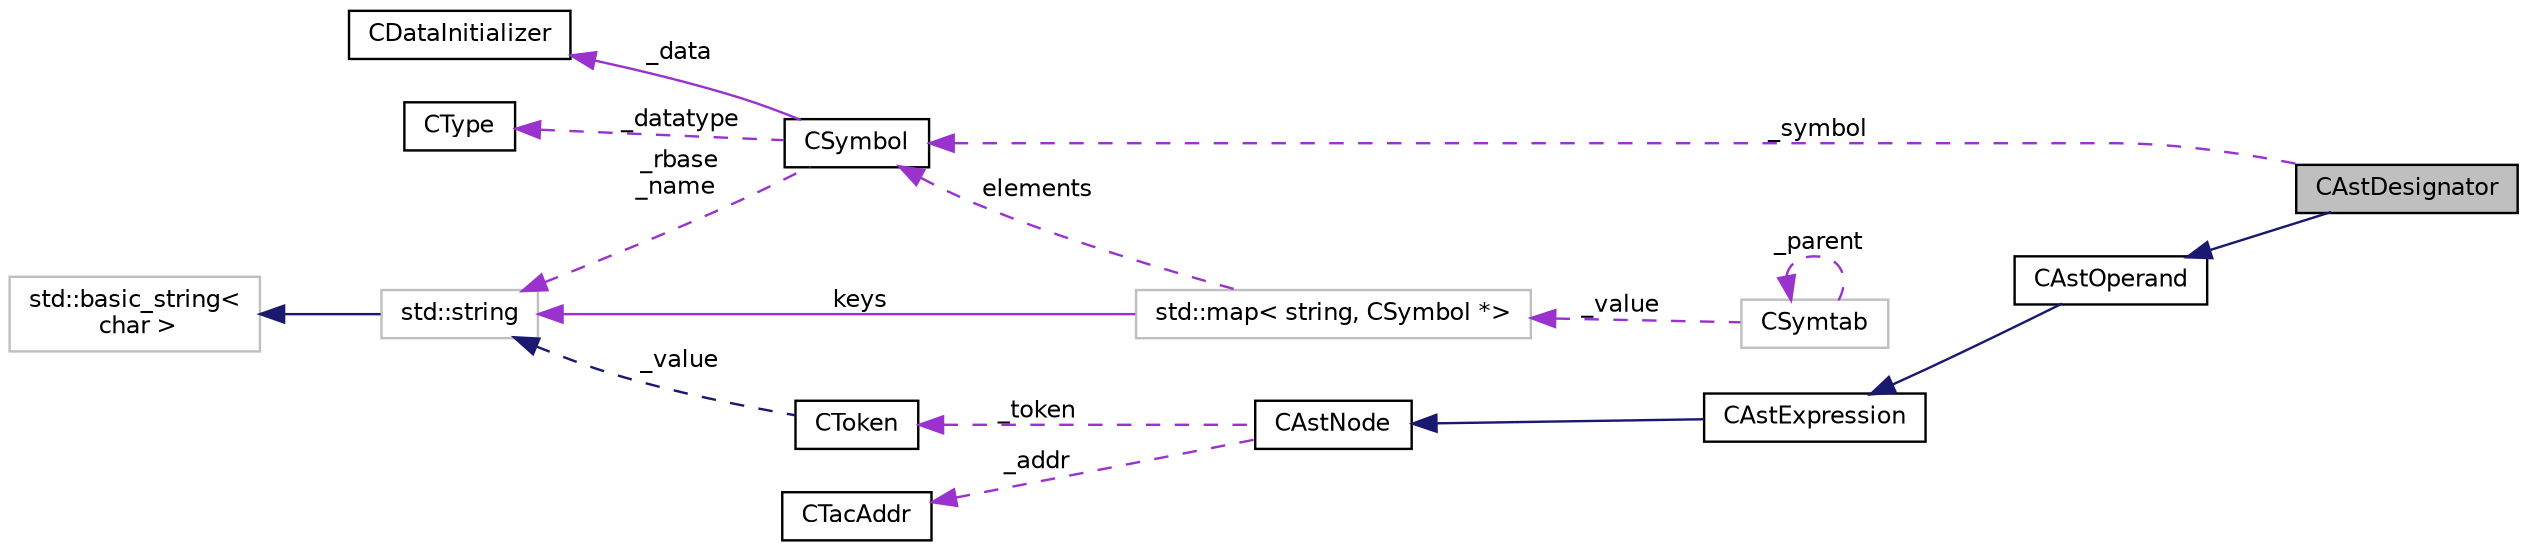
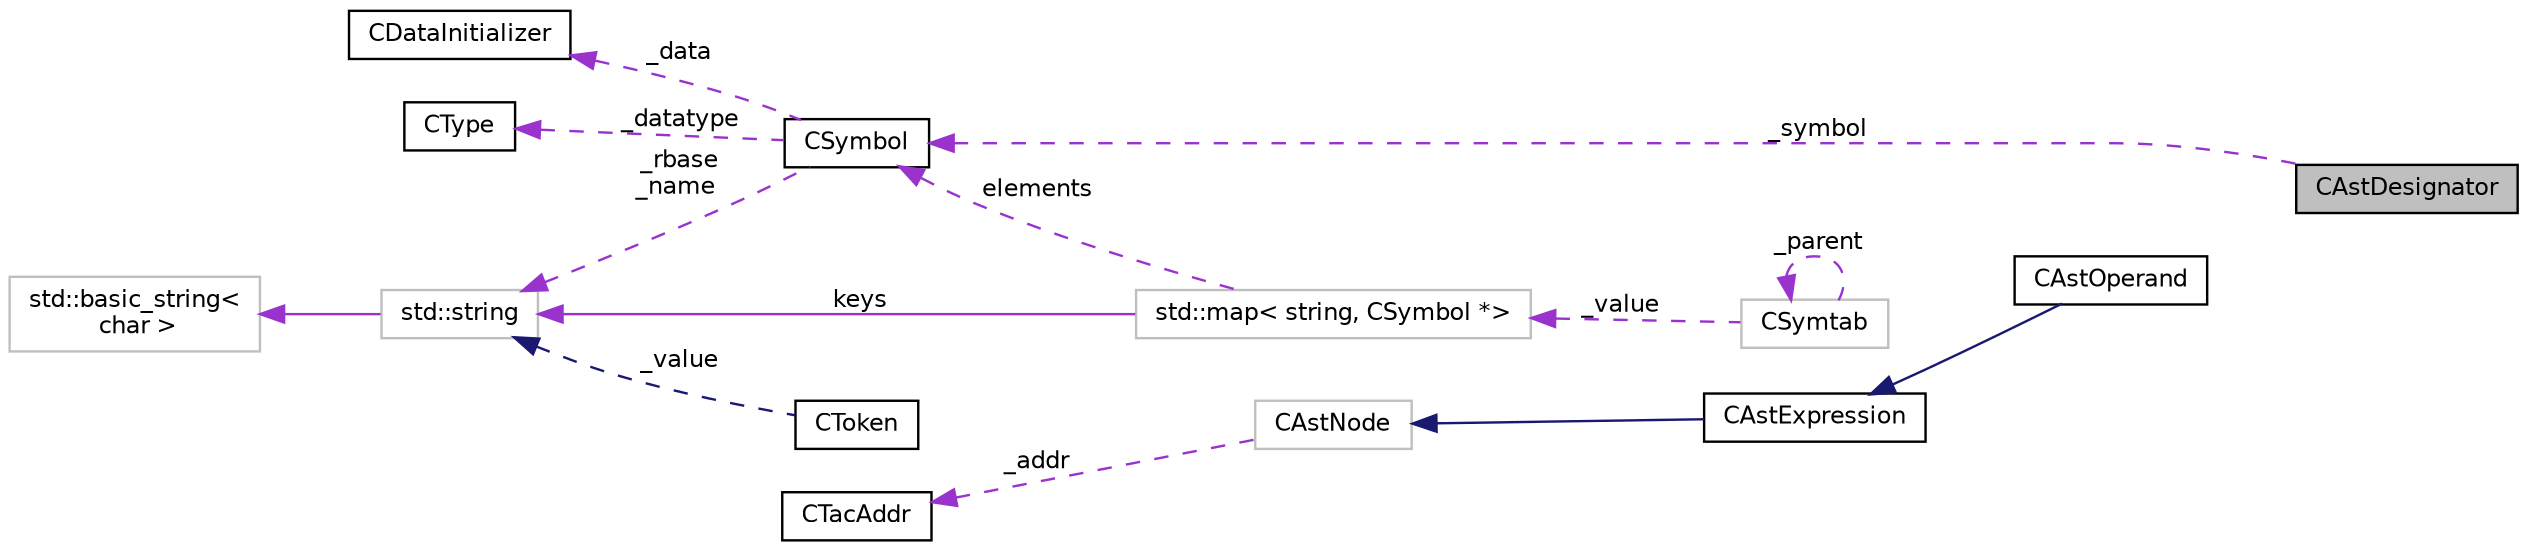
edge "CSymbol" -> "CDataInitializer": style solid -> dashed
edge "CAstDesignator" -> "CAstOperand": removed
edge "std::string" -> "std::basic_string< char >": color midnightblue -> darkorchid3
edge "CAstNode" -> "CToken": removed, label "_token"
node "CAstNode": color black -> grey75
